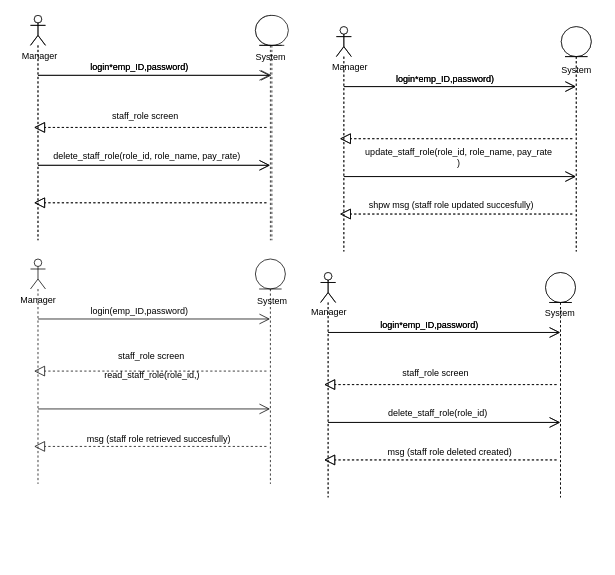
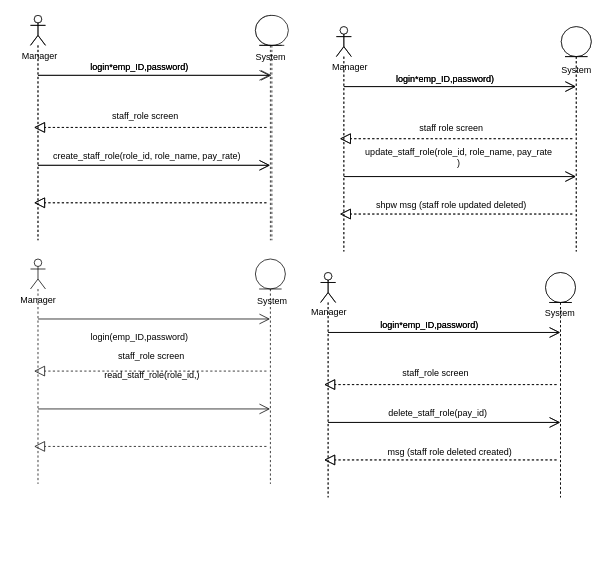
node "staff role screen": added
node "delete_staff_role(role_id, role_name, pay_rate)": label "delete_staff_role(role_id, role_name, pay_rate)" -> "create_staff_role(role_id, role_name, pay_rate)"
node "shpw msg (staff role updated succesfully)": label "shpw msg (staff role updated succesfully)" -> "shpw msg (staff role updated deleted)"
node "login(emp_ID,password)": moved (139, 312) -> (139, 338)
node "delete_staff_role(role_id)": label "delete_staff_role(role_id)" -> "delete_staff_role(pay_id)"
node "msg (staff role retrieved succesfully)": removed
